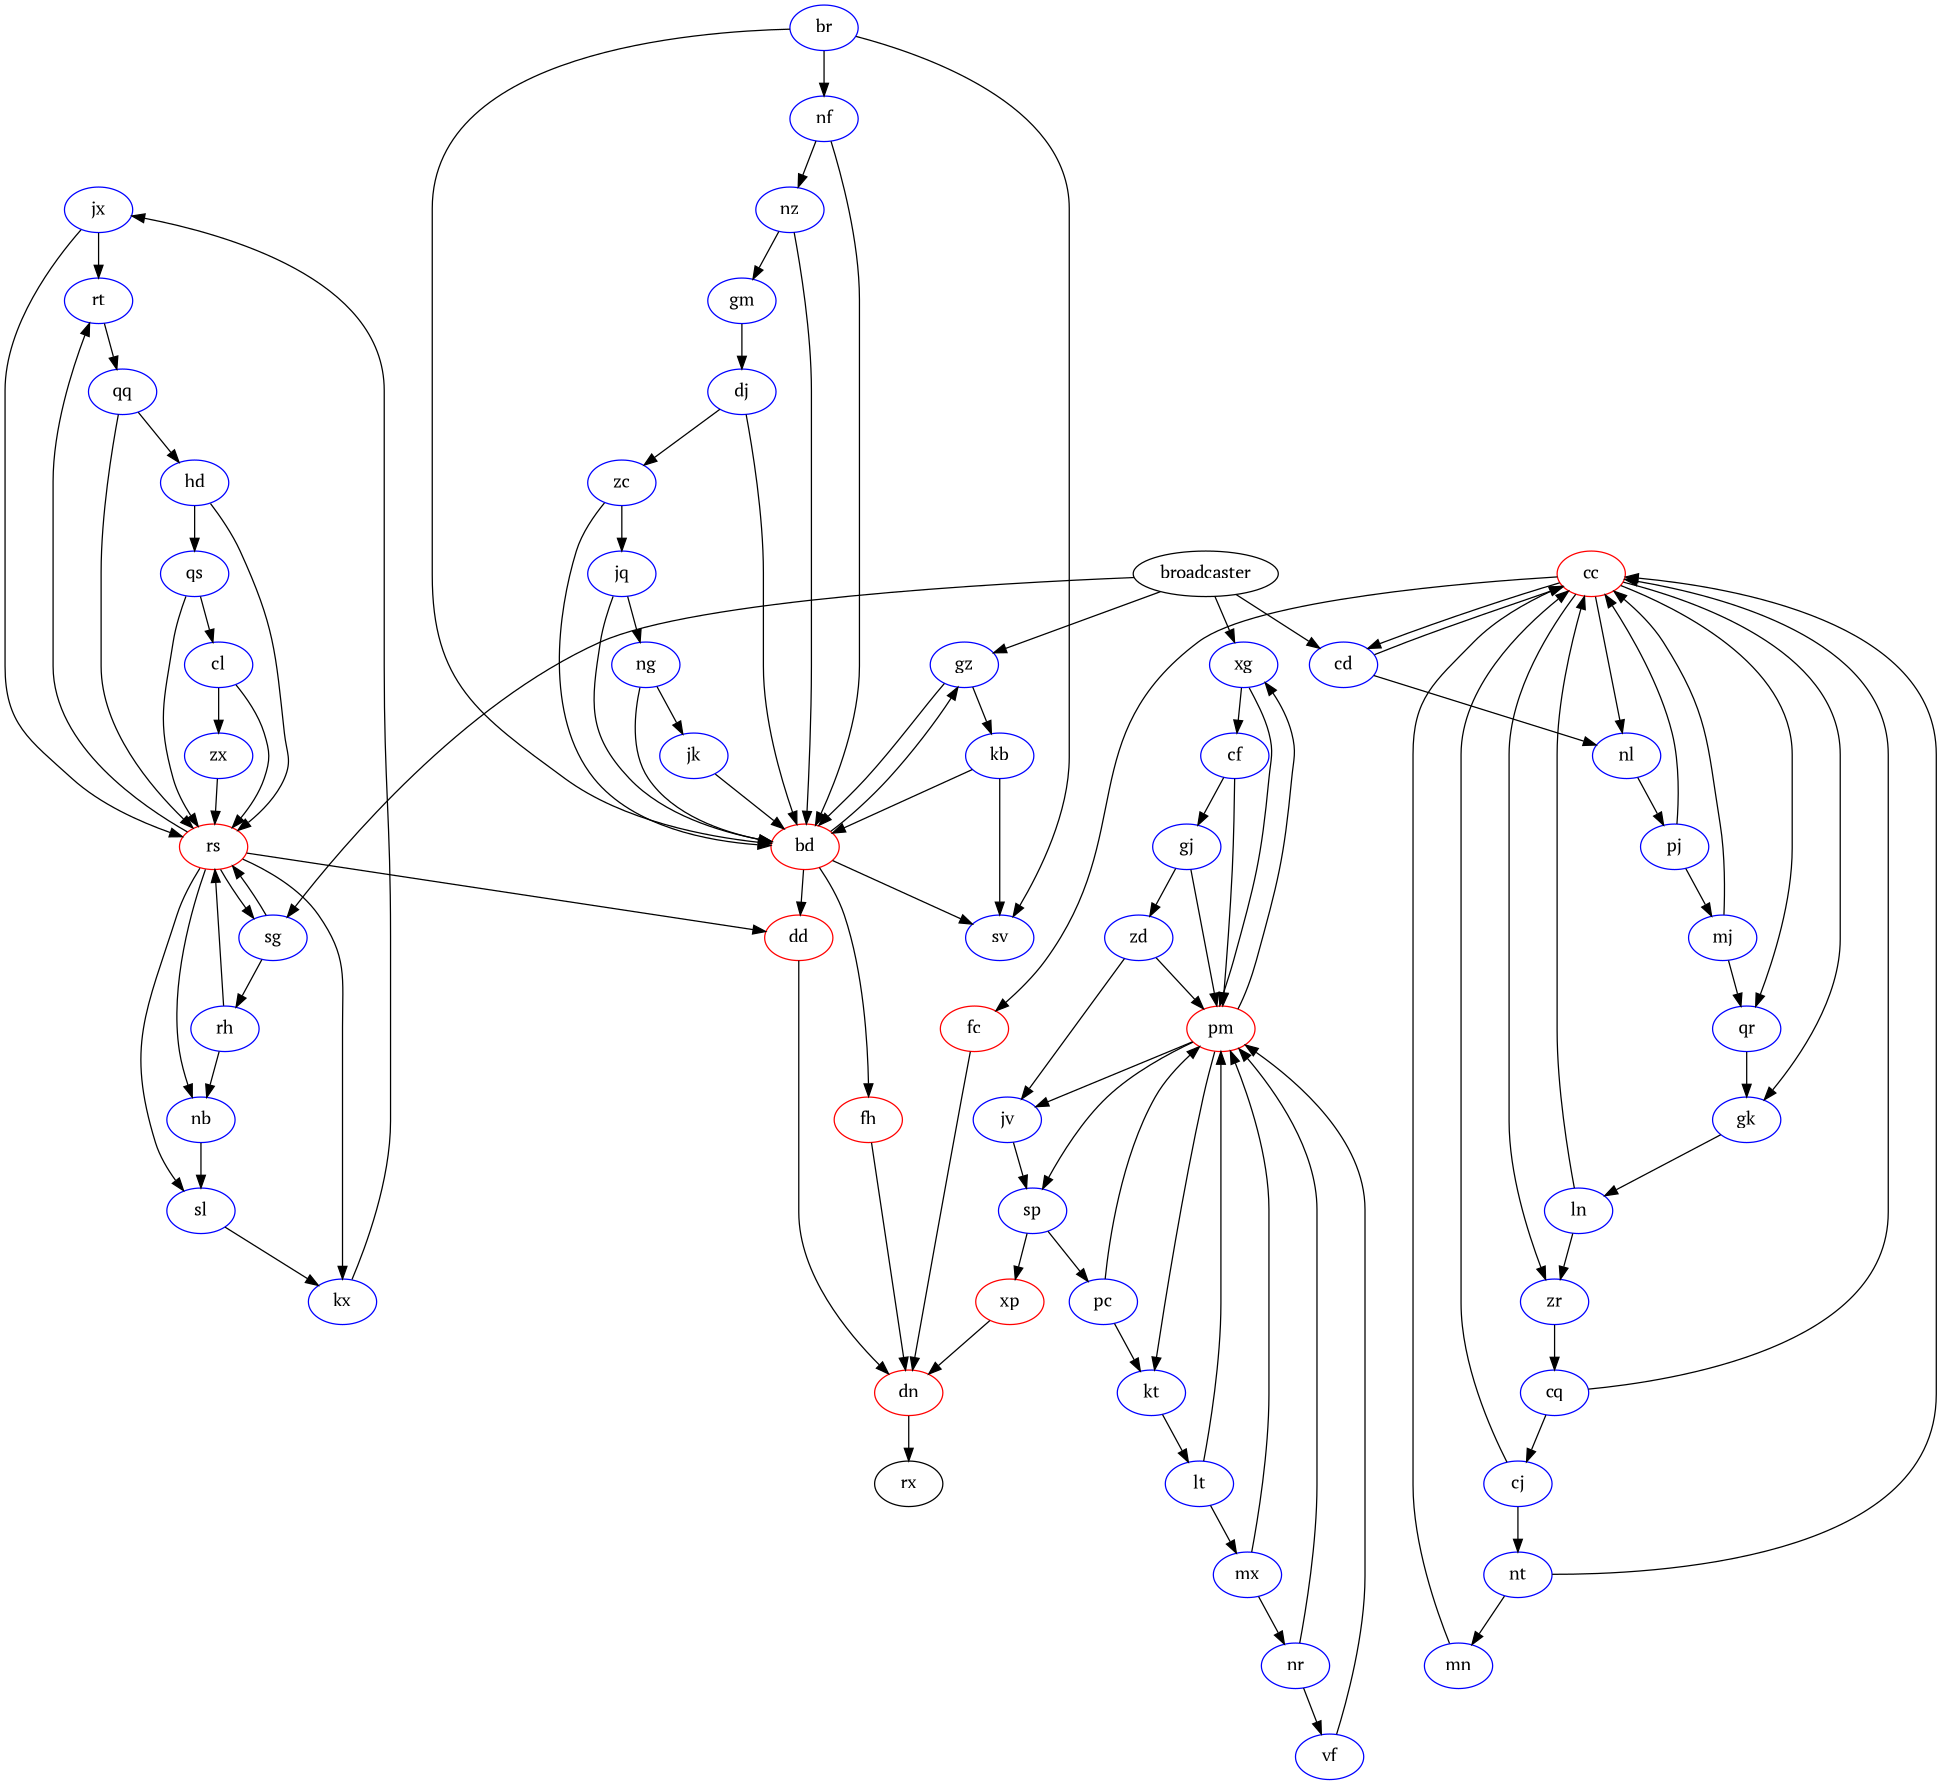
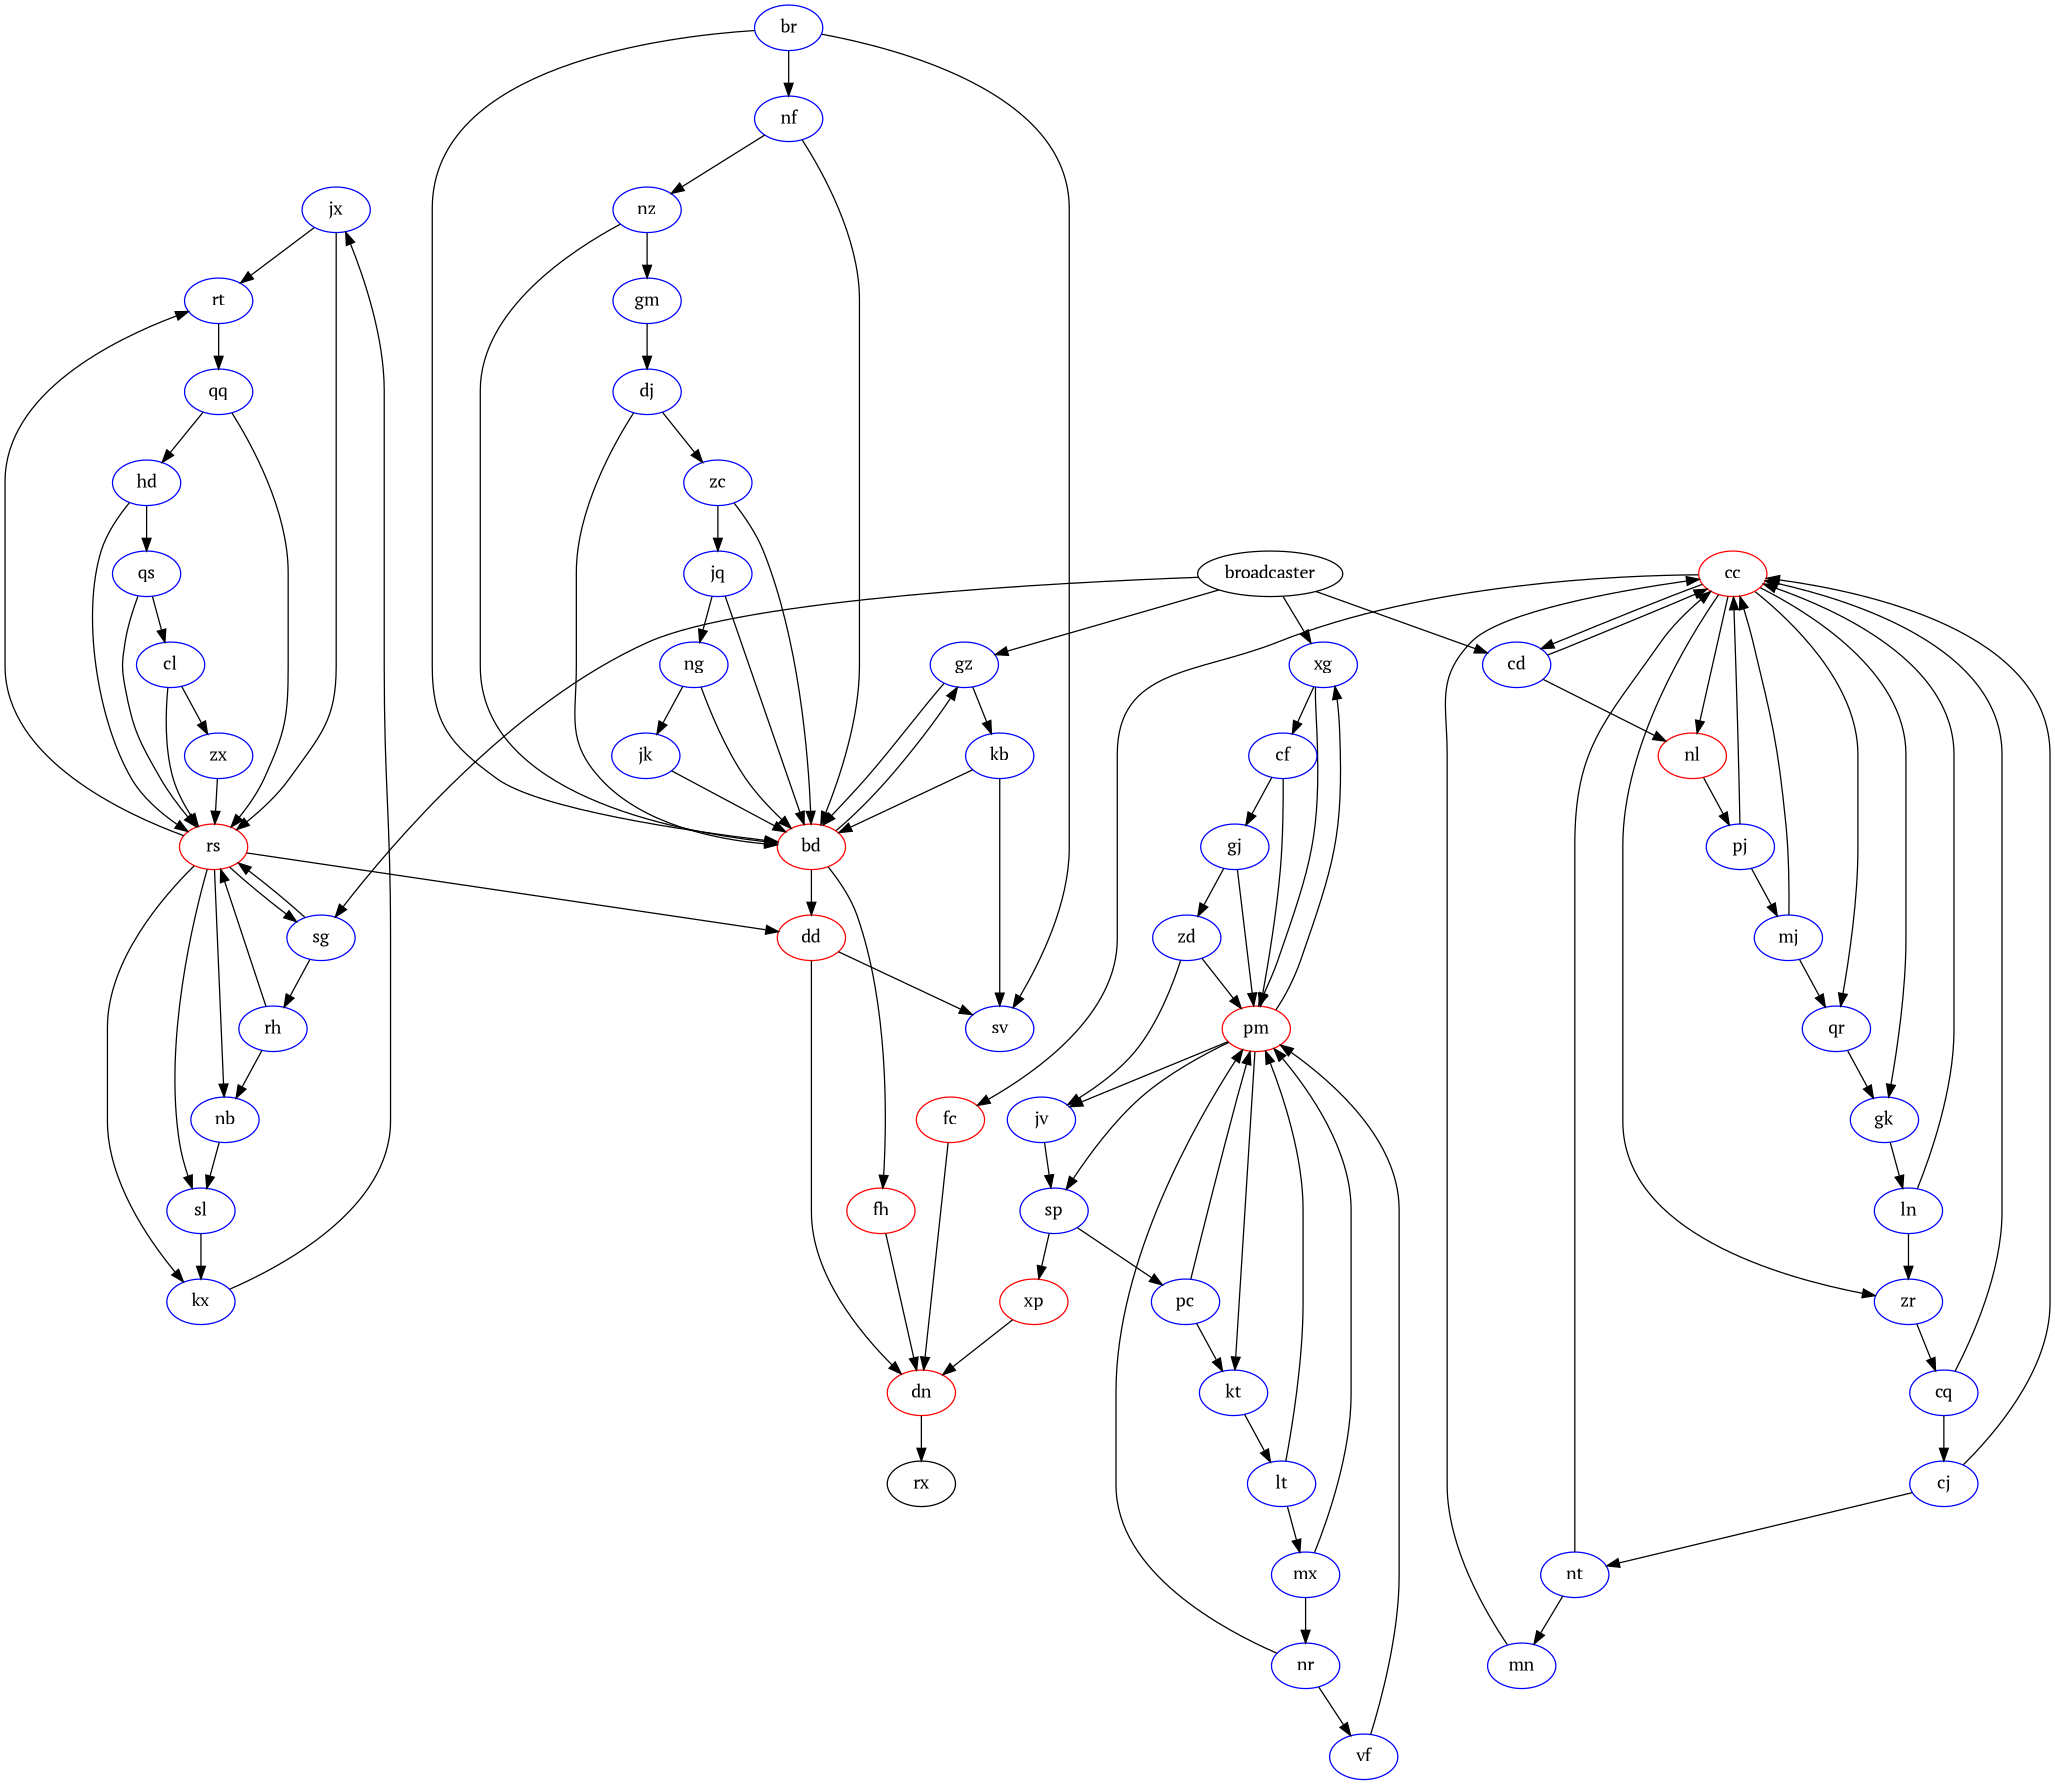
node "nl": color blue -> red
edge "bd" -> "sv": now "dd" -> "sv"
